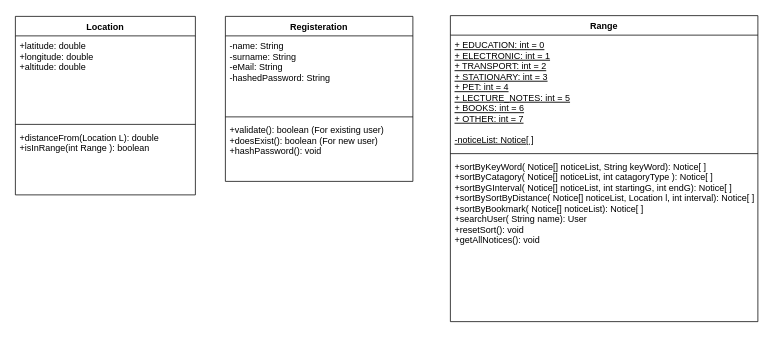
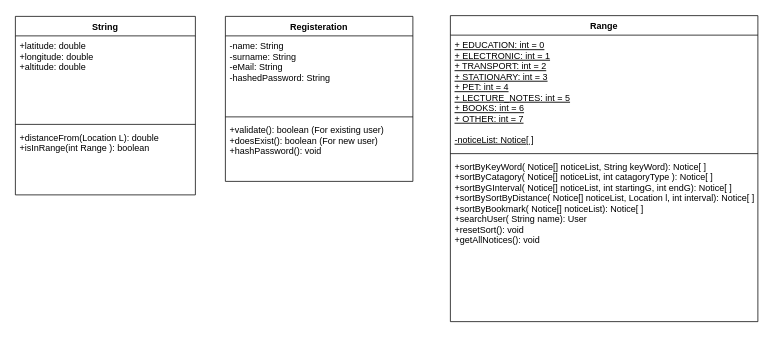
node "Location": label "Location" -> "String"
